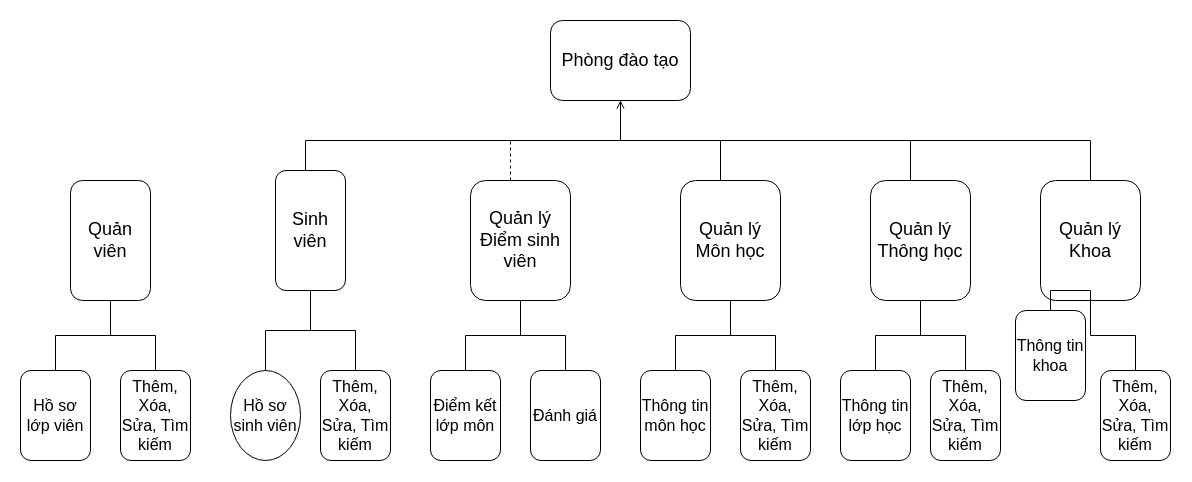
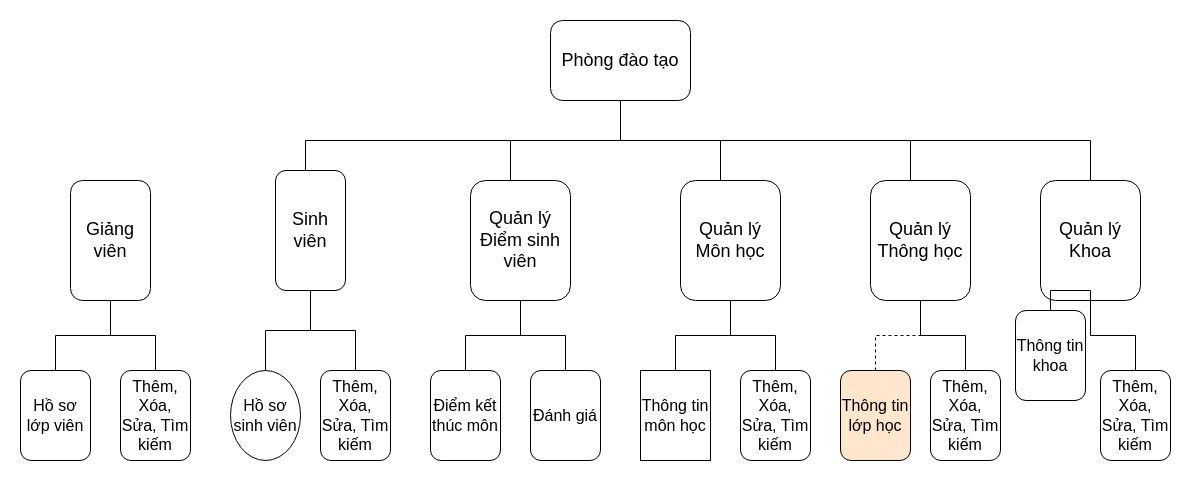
edge "Sinh viên" -> "Phòng đào tạo": arrowhead open -> none
edge "Phòng đào tạo" -- "Quản lý Điểm sinh viên": style dashed -> solid
node "Quản viên": label "Quản viên" -> "Giảng viên"
edge "Quản lý Thông học" -- "Thông tin lớp học": style solid -> dashed
node "Điểm kết lớp môn": label "Điểm kết lớp môn" -> "Điểm kết thúc môn"
node "Thông tin môn học": shape rounded rectangle -> rectangle
node "Thông tin lớp học": fillcolor #ffffff -> #ffe6cc
